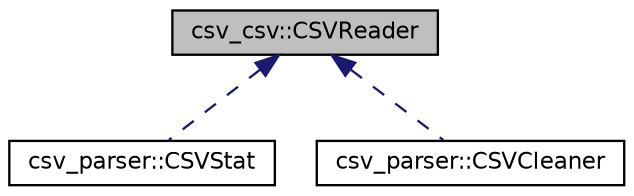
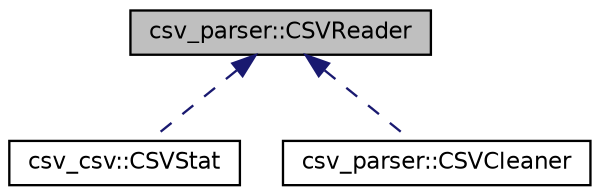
node "csv_csv::CSVReader": label "csv_csv::CSVReader" -> "csv_parser::CSVReader"
node "csv_parser::CSVStat": label "csv_parser::CSVStat" -> "csv_csv::CSVStat"
